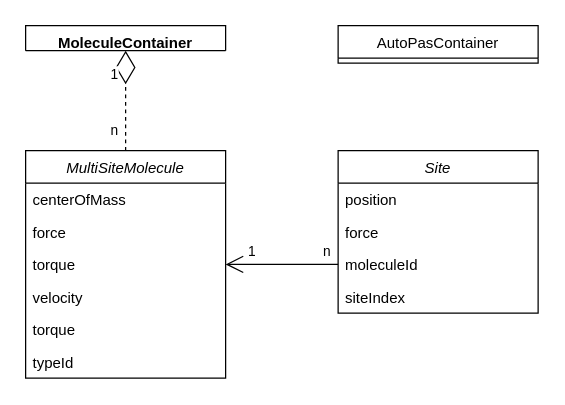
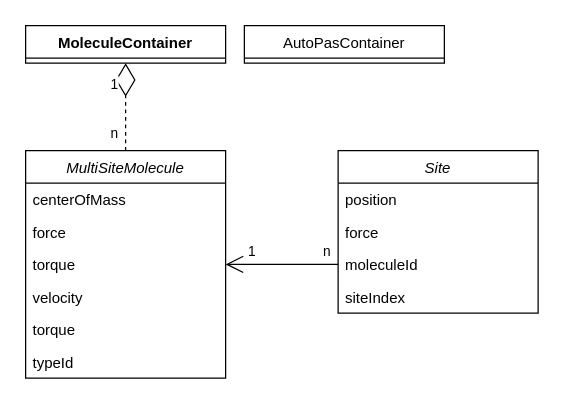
node "MoleculeContainer": size 200x25 -> 200x38
node "AutoPasContainer": moved (438, 44) -> (344, 44)
